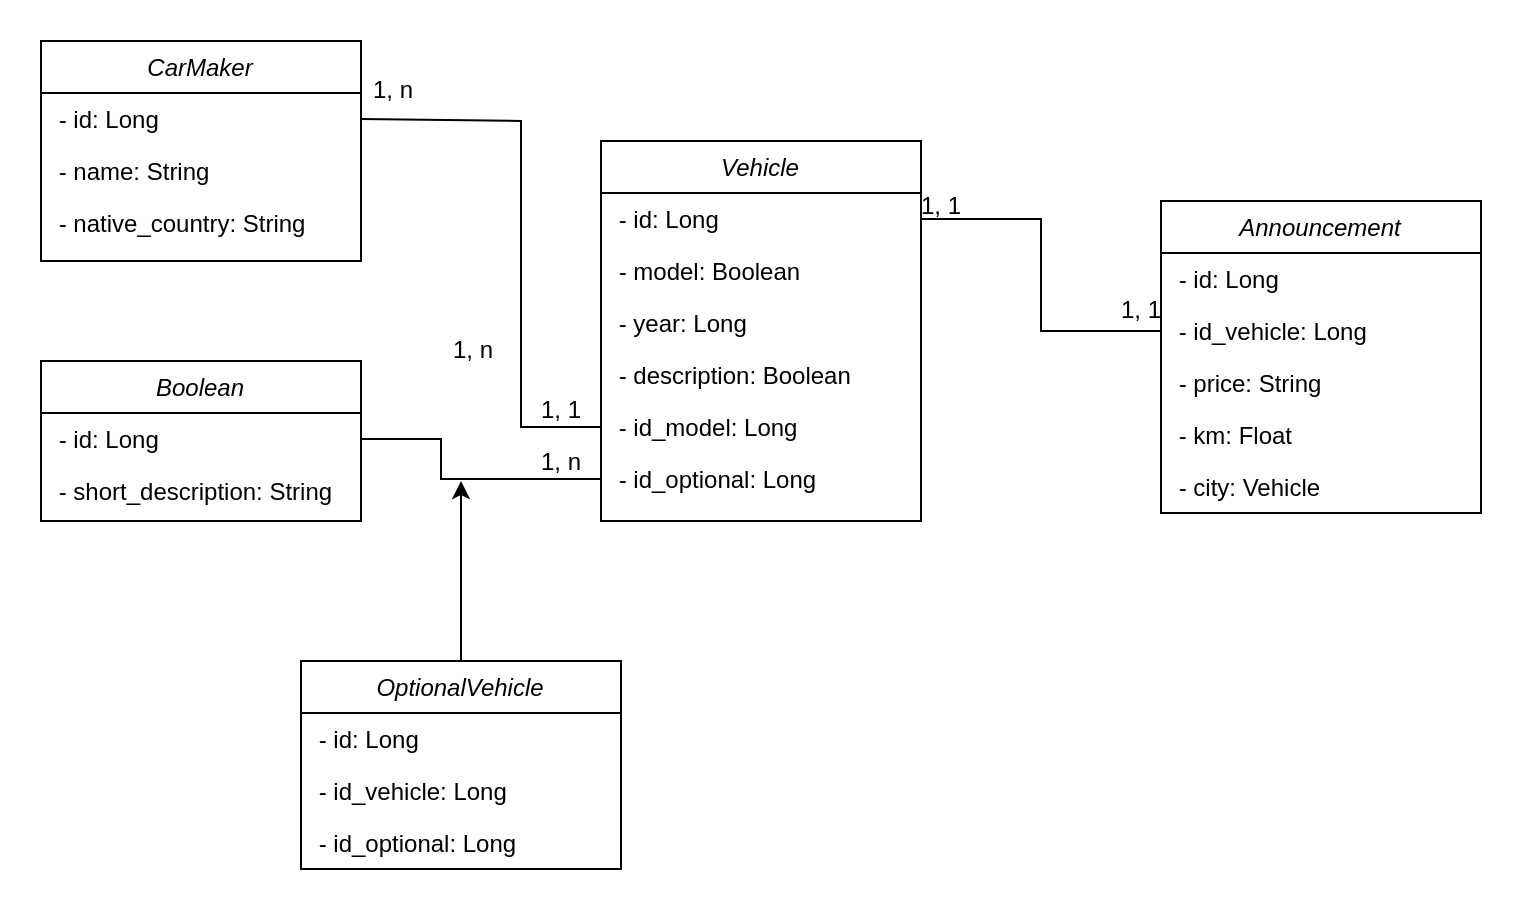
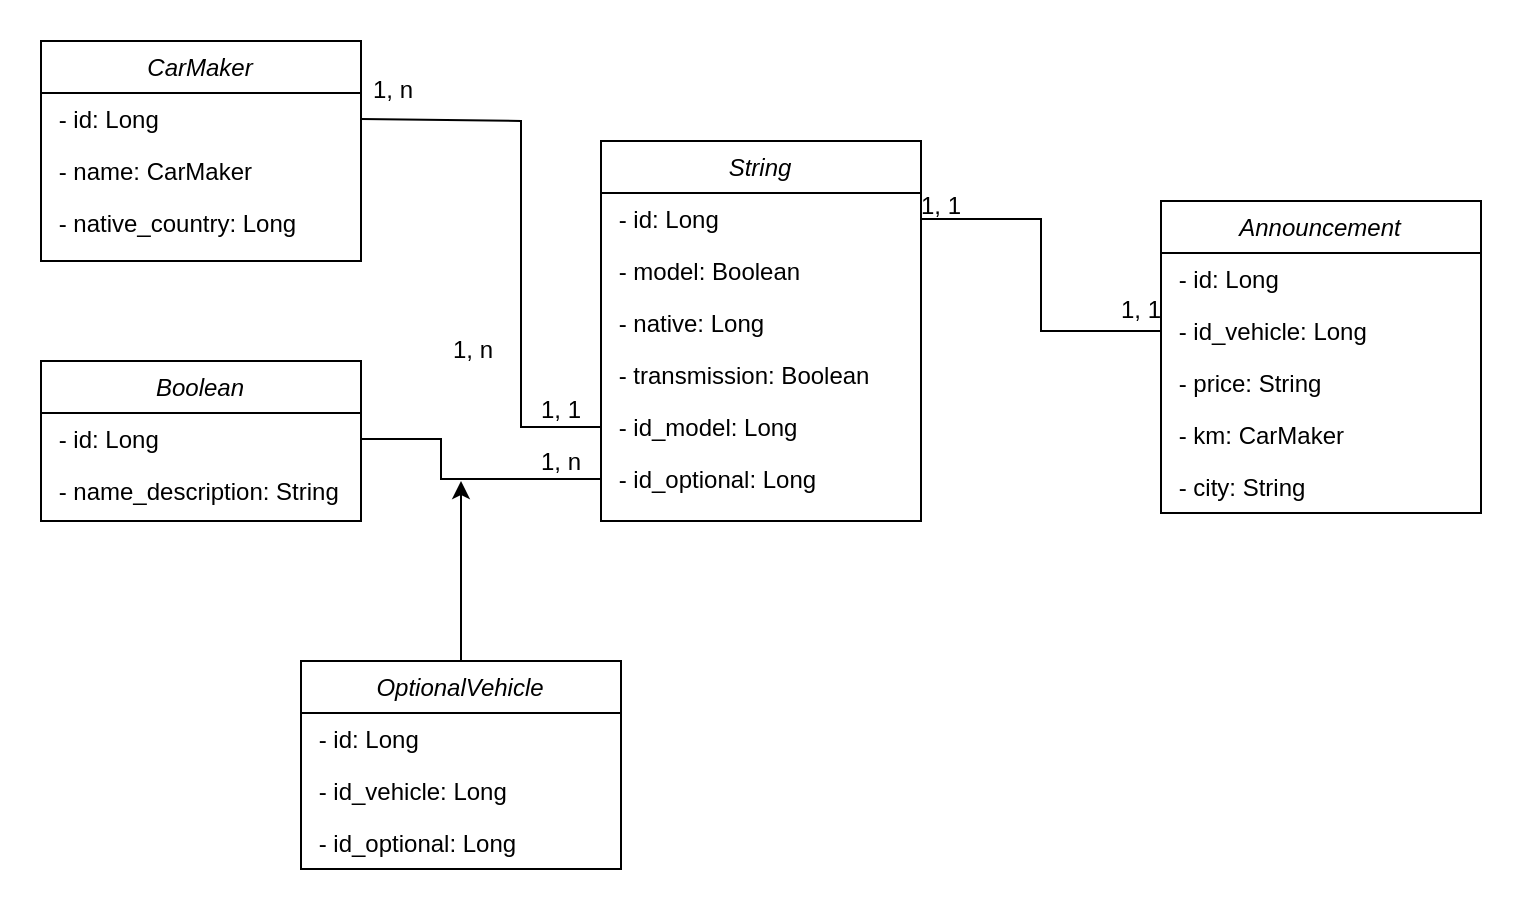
node "Vehicle": label "Vehicle" -> "String"
node "- name: String": label "- name: String" -> "- name: CarMaker"
node "- native_country: String": label "- native_country: String" -> "- native_country: Long"
node "- year: Long": label "- year: Long" -> "- native: Long"
node "- description: Boolean": label "- description: Boolean" -> "- transmission: Boolean"
node "- km: Float": label "- km: Float" -> "- km: CarMaker"
node "- city: Vehicle": label "- city: Vehicle" -> "- city: String"
node "- short_description: String": label "- short_description: String" -> "- name_description: String"
